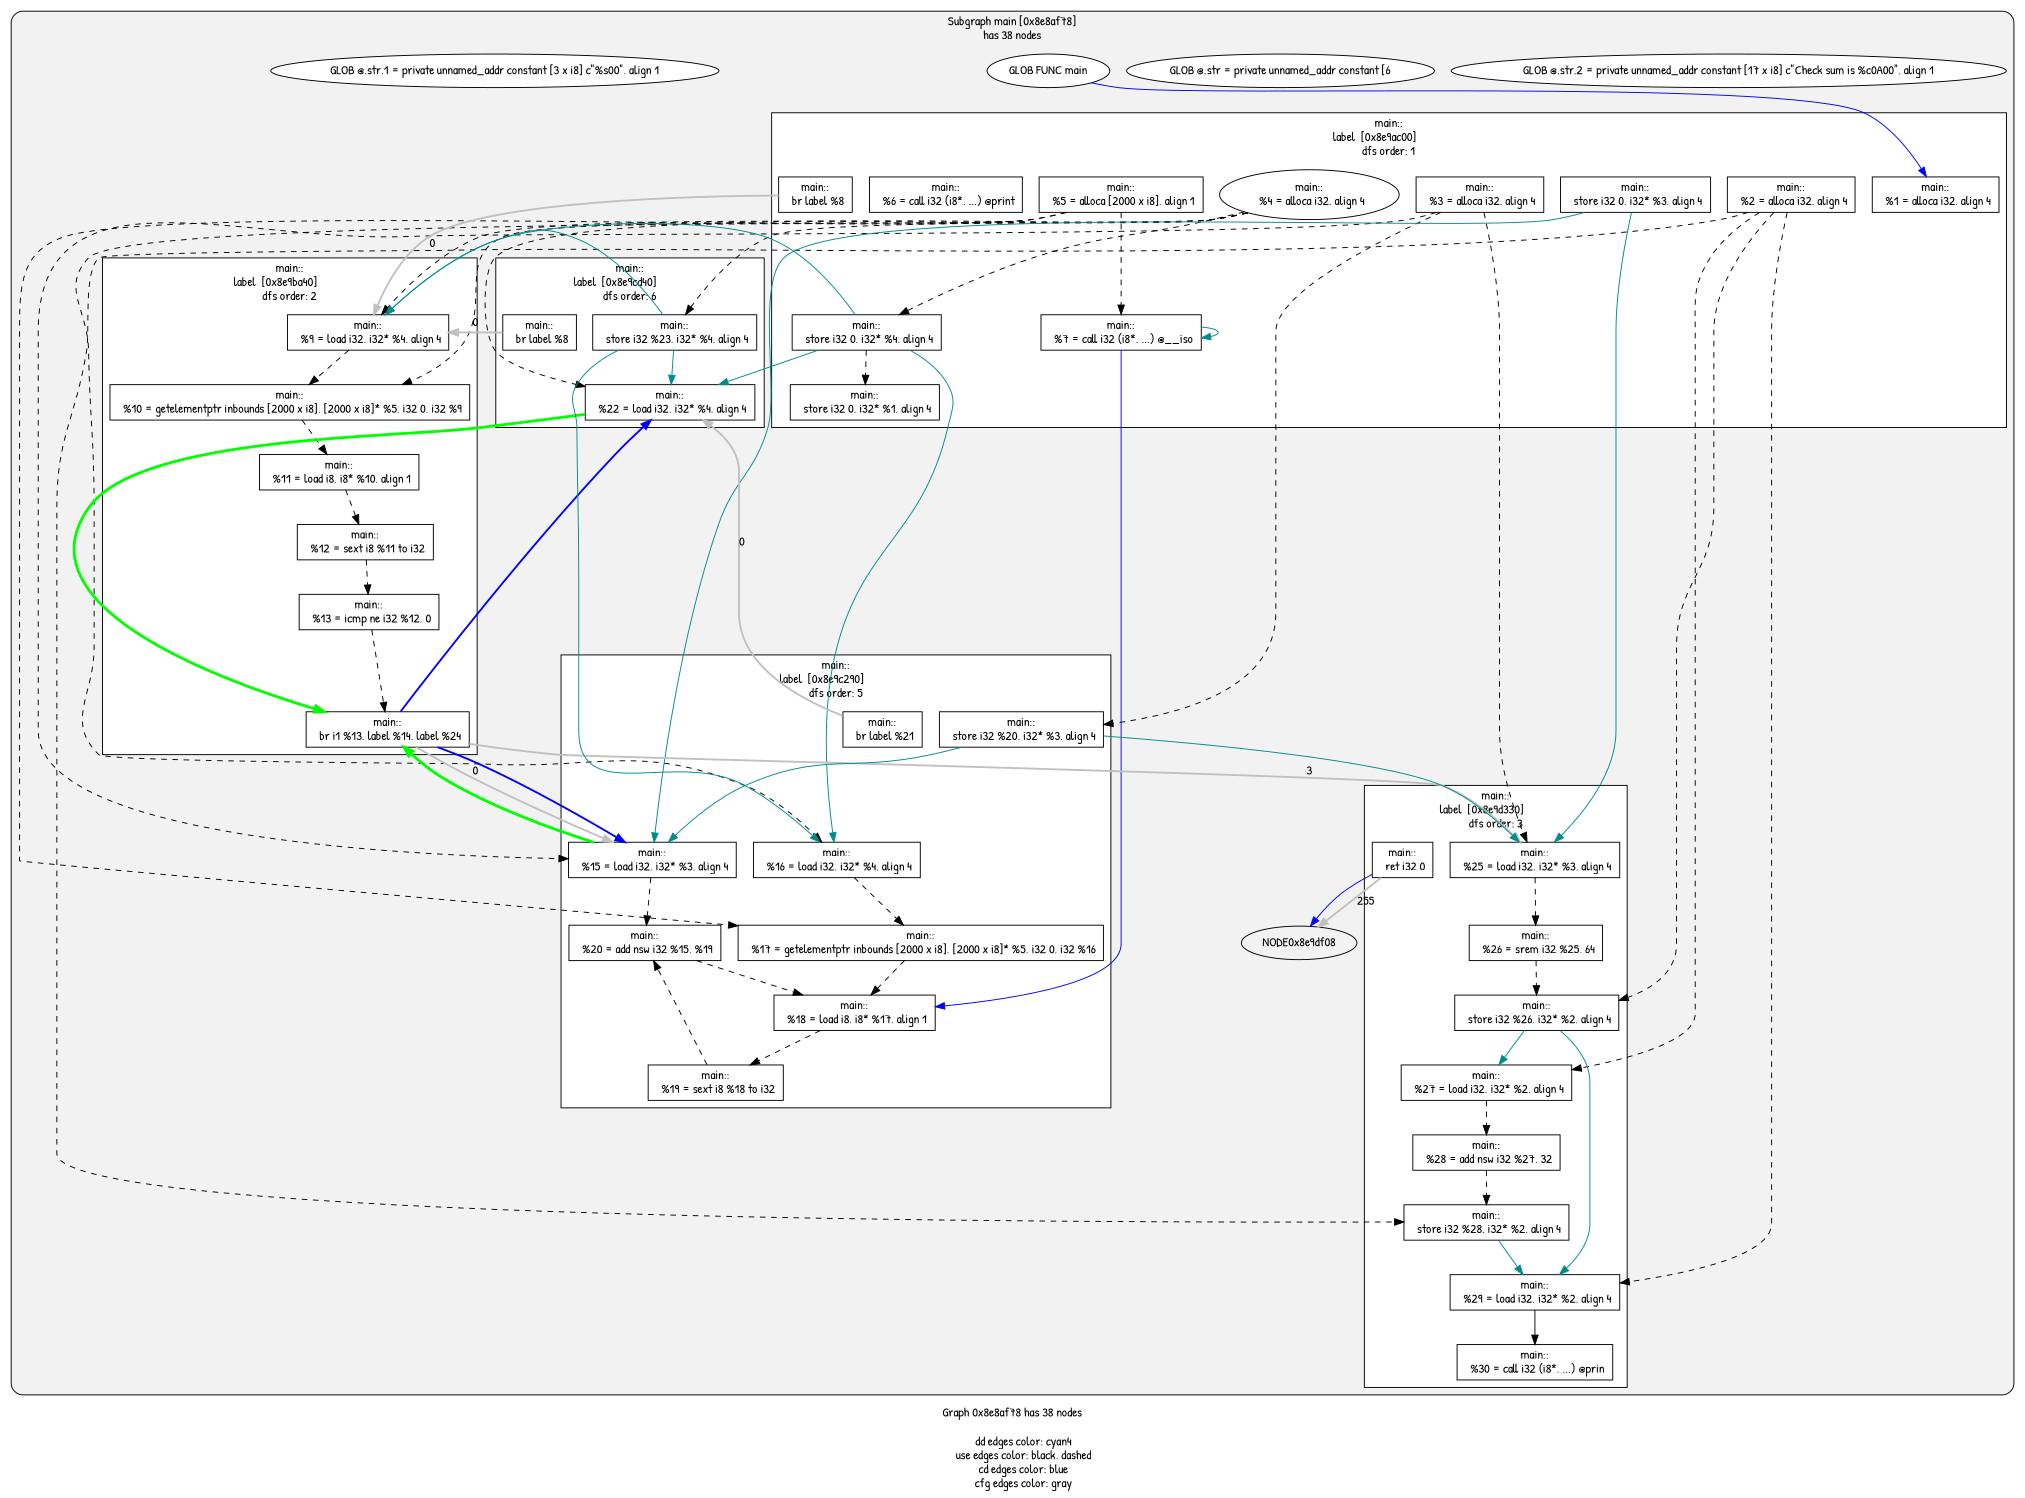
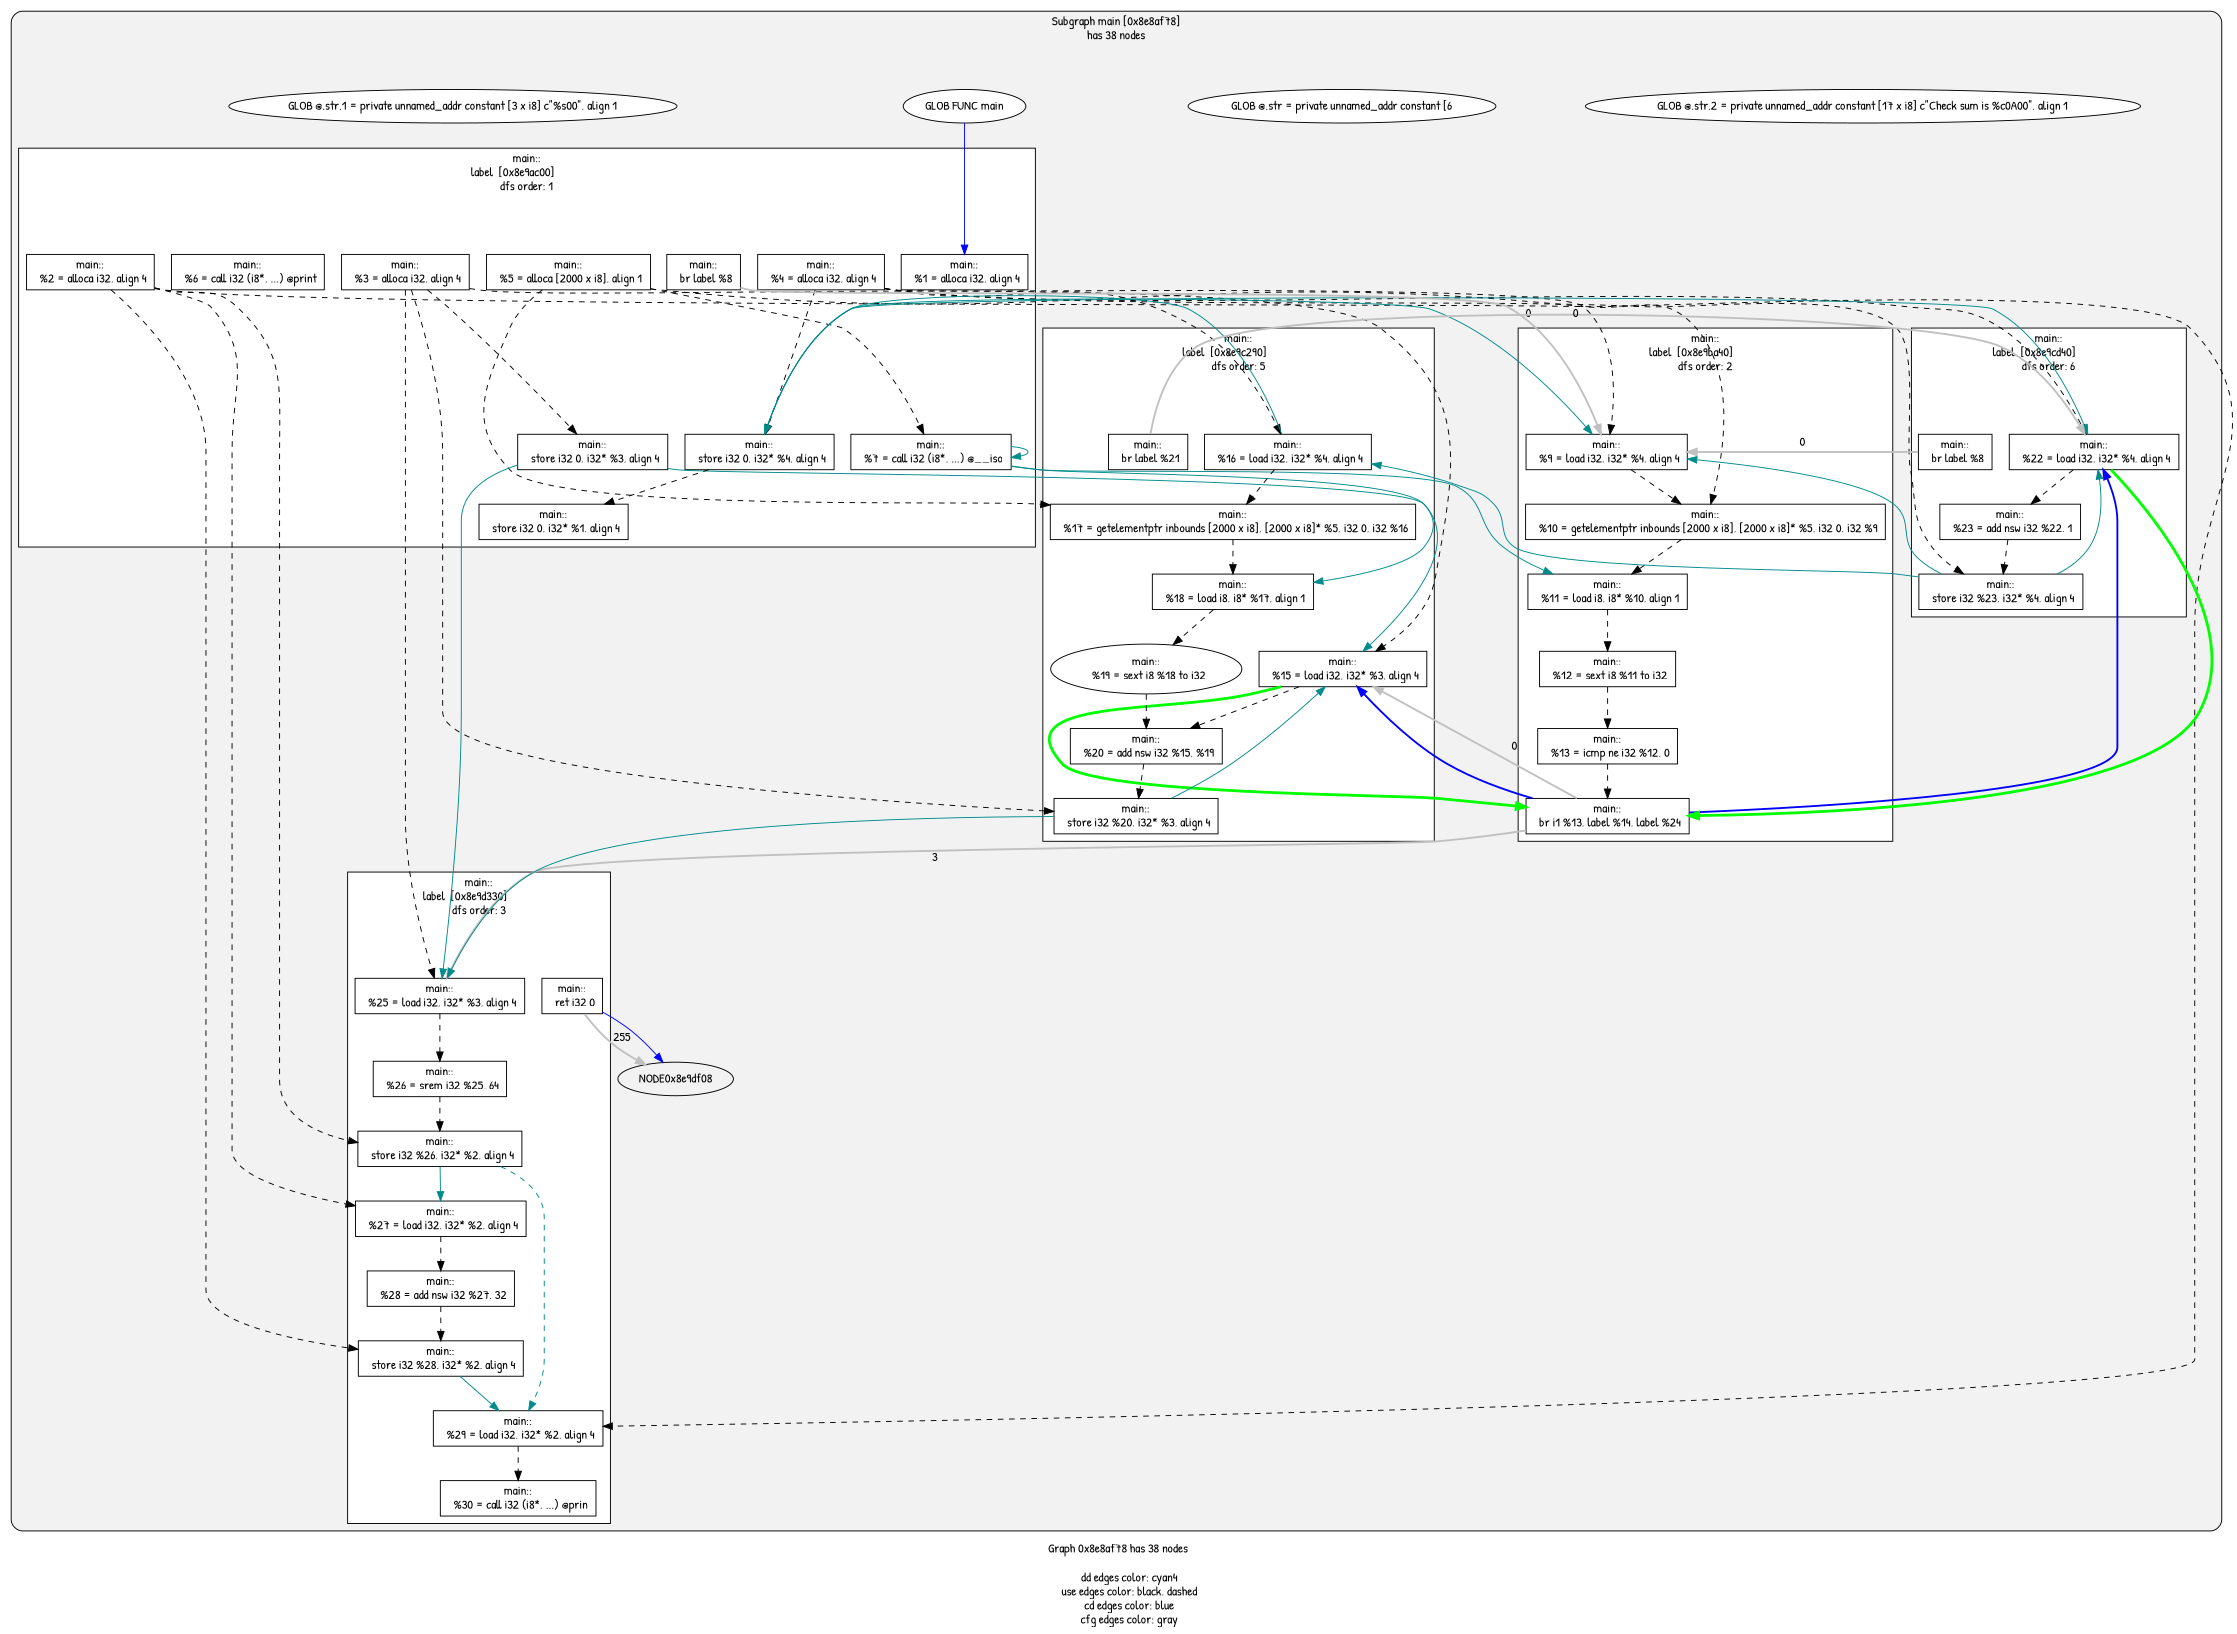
node "main:: %4 = alloca i32, align 4": shape ellipse -> box
edge "main:: %3 = alloca i32, align 4" -> "main:: store i32 0, i32* %3, align 4": added
edge "main:: %7 = call i32 (i8*, ...) @__iso" -> "main:: %11 = load i8, i8* %10, align 1": added
node "main:: %23 = add nsw i32 %22, 1": added
edge "main:: store i32 0, i32* %4, align 4" -> "main:: %16 = load i32, i32* %4, align 4": reversed
edge "main:: %7 = call i32 (i8*, ...) @__iso" -> "main:: %18 = load i8, i8* %17, align 1": color blue -> cyan4
edge "main:: %20 = add nsw i32 %15, %19" -> "main:: %18 = load i8, i8* %17, align 1": now "main:: %20 = add nsw i32 %15, %19" -> "main:: store i32 %20, i32* %3, align 4"
node "main:: %19 = sext i8 %18 to i32": shape box -> ellipse
edge "main:: store i32 %26, i32* %2, align 4" -> "main:: %29 = load i32, i32* %2, align 4": style solid -> dashed
edge "main:: %29 = load i32, i32* %2, align 4" -> "main:: %30 = call i32 (i8*, ...) @prin": style solid -> dashed
